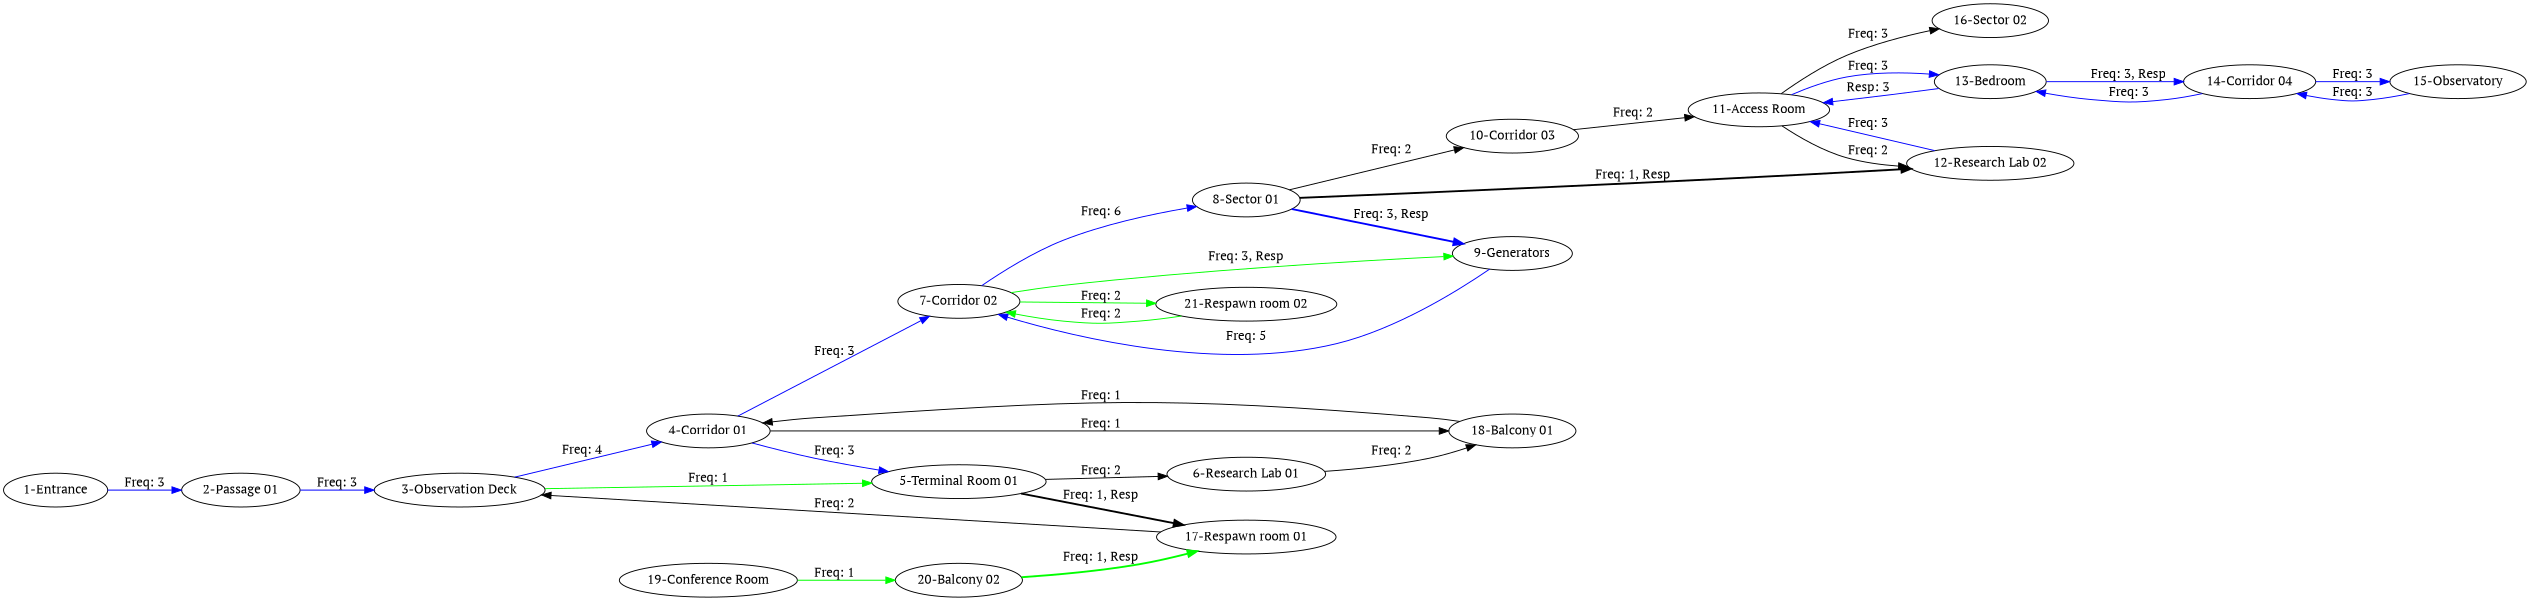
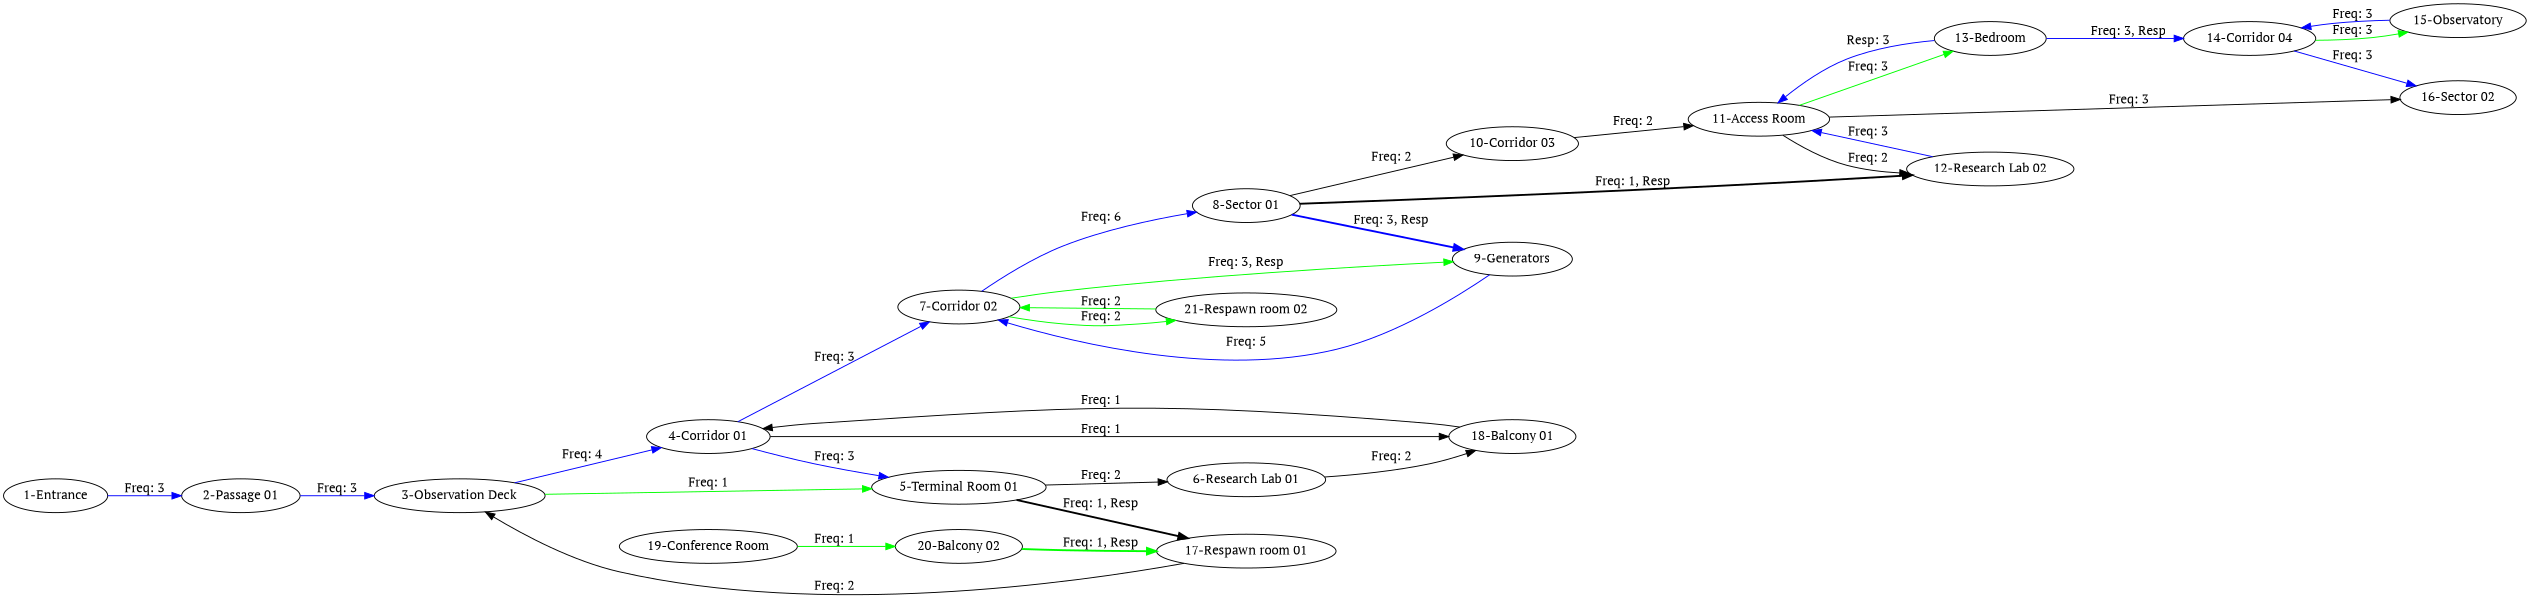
edge "11-Access Room" -> "13-Bedroom": color blue -> green
edge "14-Corridor 04" -> "15-Observatory": color blue -> green
edge "14-Corridor 04" -> "13-Bedroom": now "14-Corridor 04" -> "16-Sector 02"
